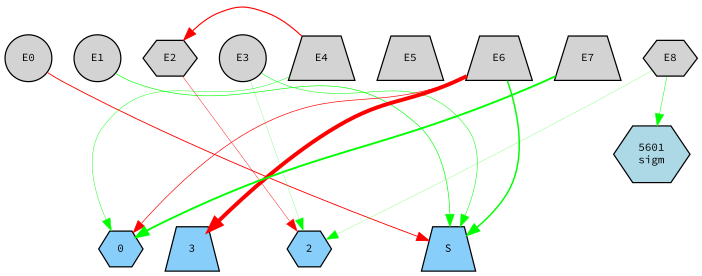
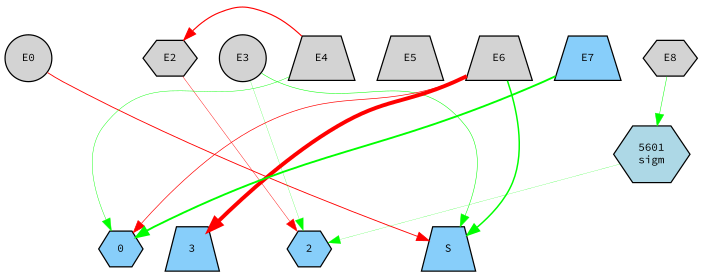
node "E1": removed
node "E7": fillcolor lightgray -> lightskyblue
edge "E8" -> "2": now "5601 sigm" -> "2"
